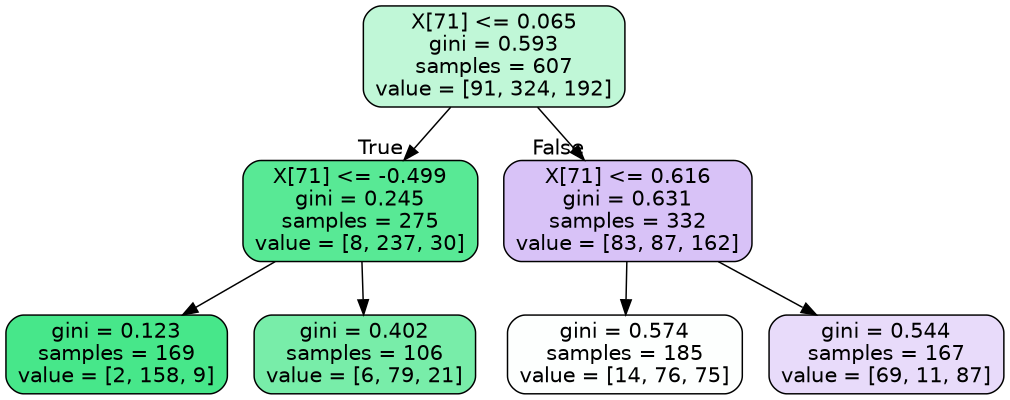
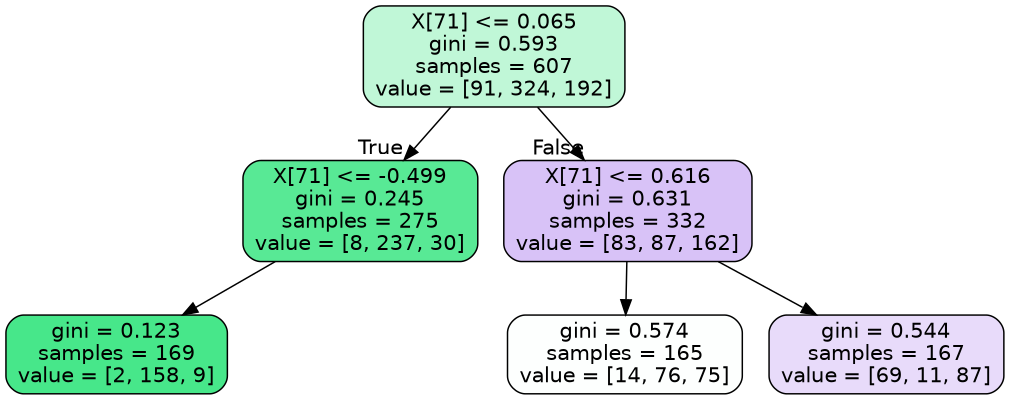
node "gini = 0.402 samples = 106 value = [6, 79, 21]": removed
node "gini = 0.574 samples = 185 value = [14, 76, 75]": label "gini = 0.574 samples = 185 value = [14, 76, 75]" -> "gini = 0.574 samples = 165 value = [14, 76, 75]"
